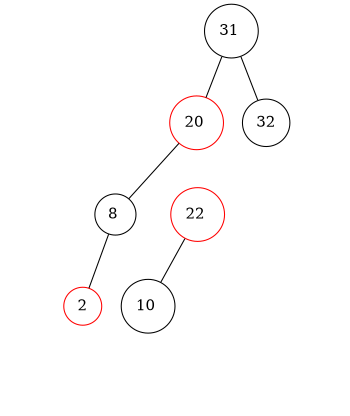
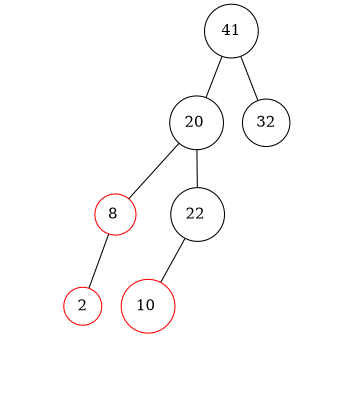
node "31": label "31" -> "41"
node "20": color red -> black
edge "20" -- "22": added
node "8": color black -> red
node "22": color red -> black
node "10": color black -> red
